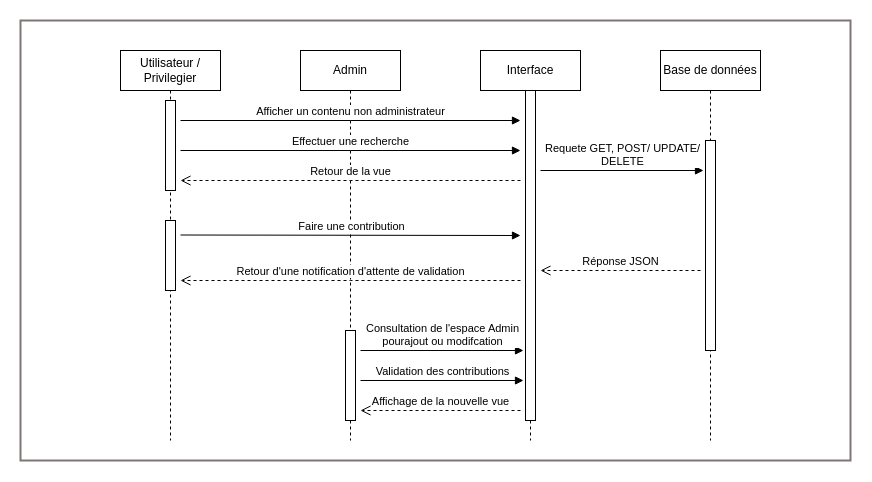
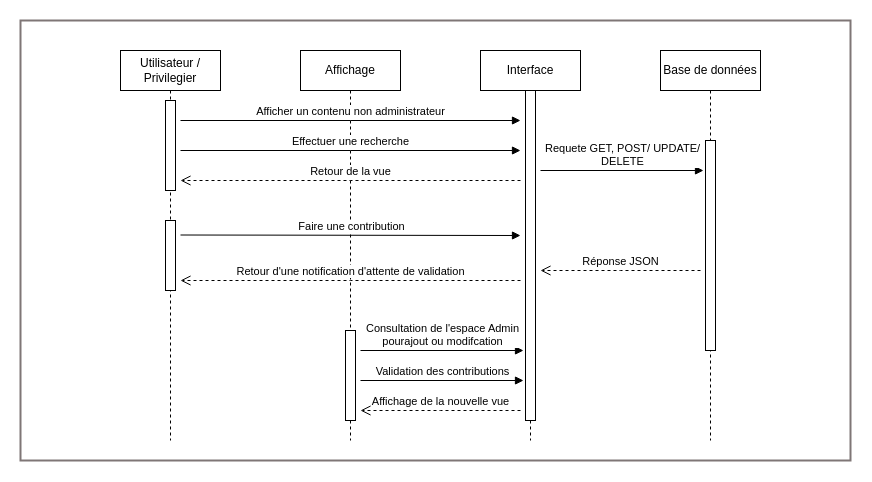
node "Admin": label "Admin" -> "Affichage"
